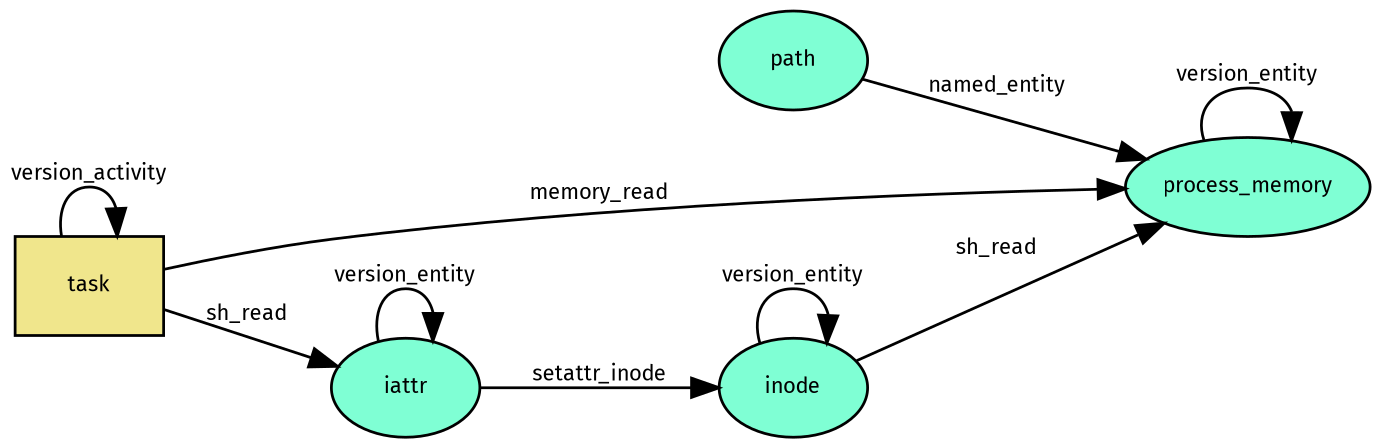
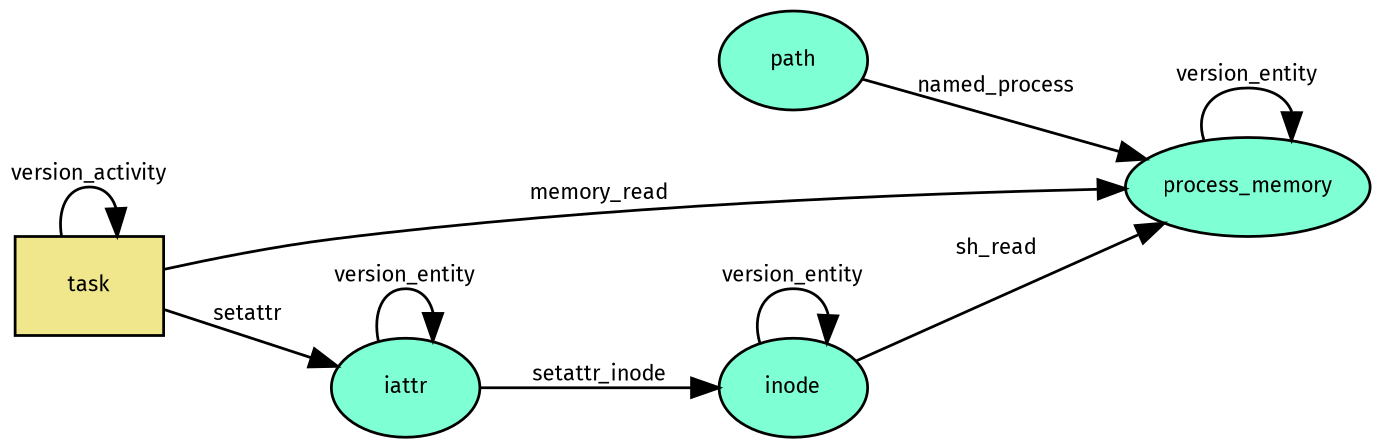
edge "path" -> "process_memory": label "named_entity" -> "named_process"
edge "task" -> "iattr": label "sh_read" -> "setattr"
